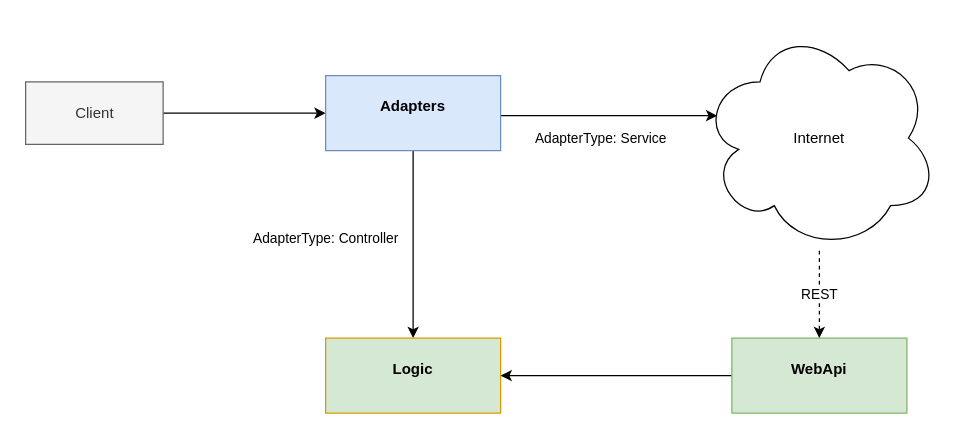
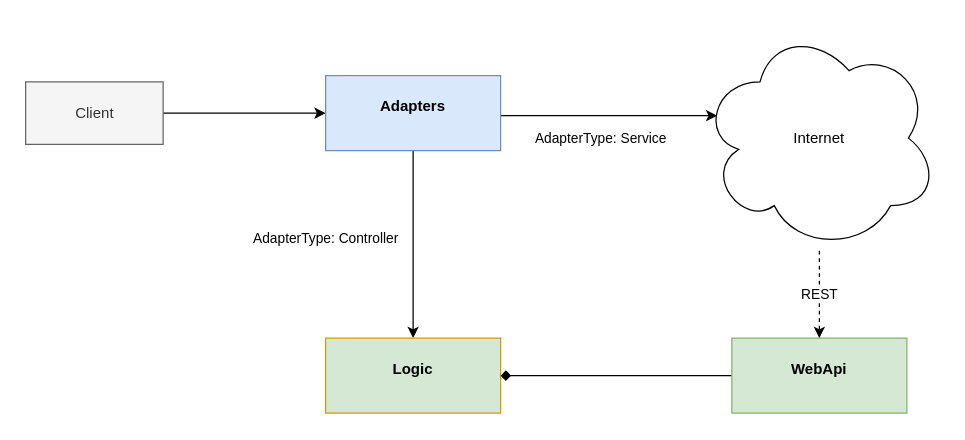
edge "WebApi" -> "Logic": arrowhead classic -> diamond
